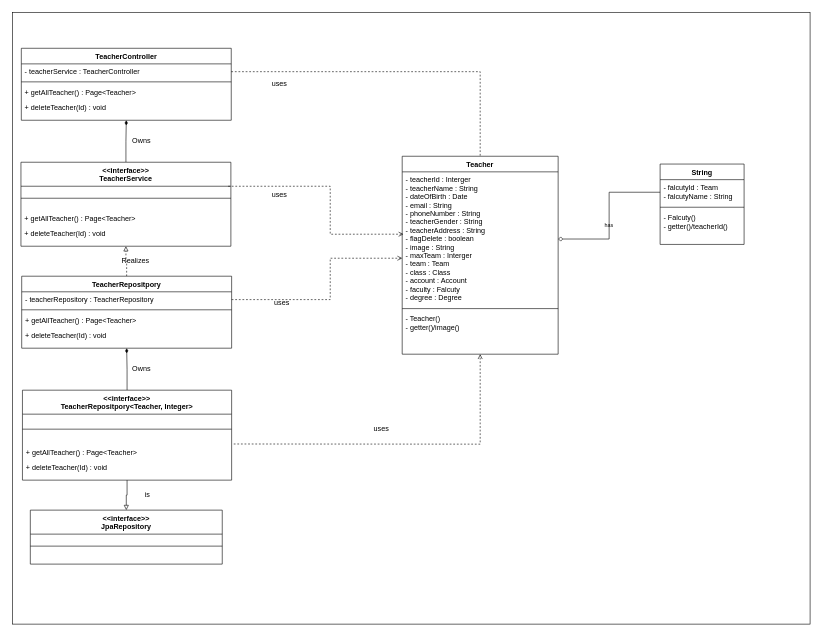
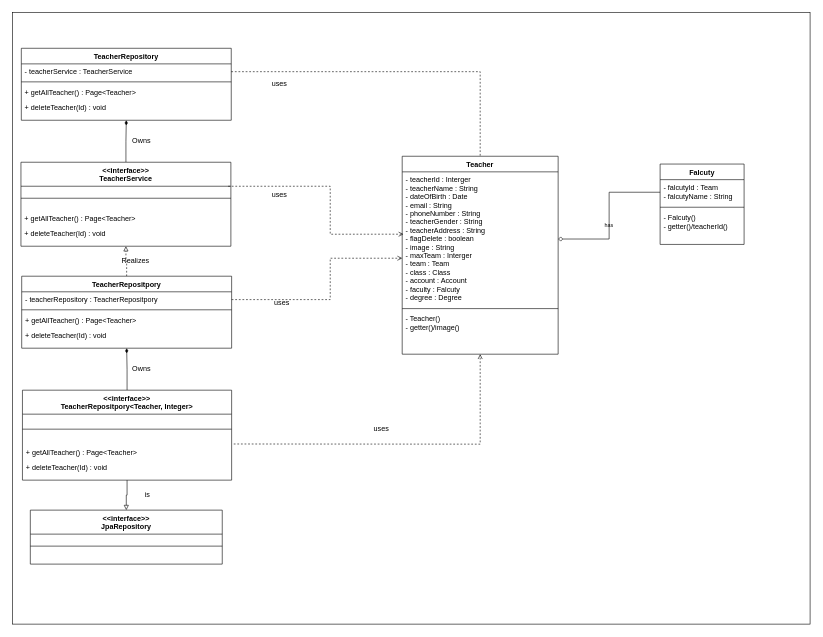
node "TeacherController": label "TeacherController" -> "TeacherRepository"
node "- teacherService : TeacherController": label "- teacherService : TeacherController" -> "- teacherService : TeacherService"
node "String": label "String" -> "Falcuty"
node "- teacherRepository : TeacherRepository": label "- teacherRepository : TeacherRepository" -> "- teacherRepository : TeacherRepositpory"
